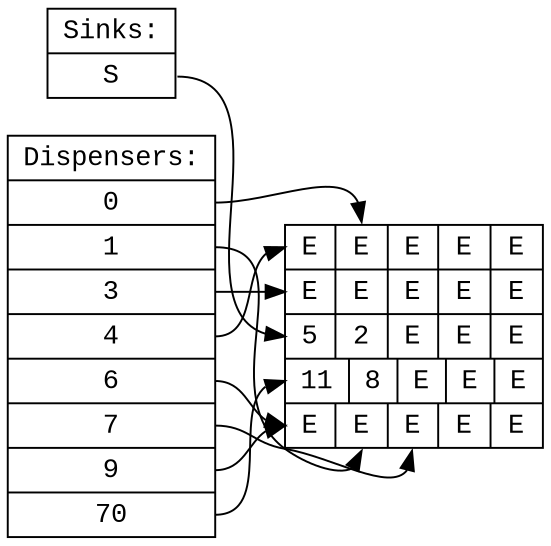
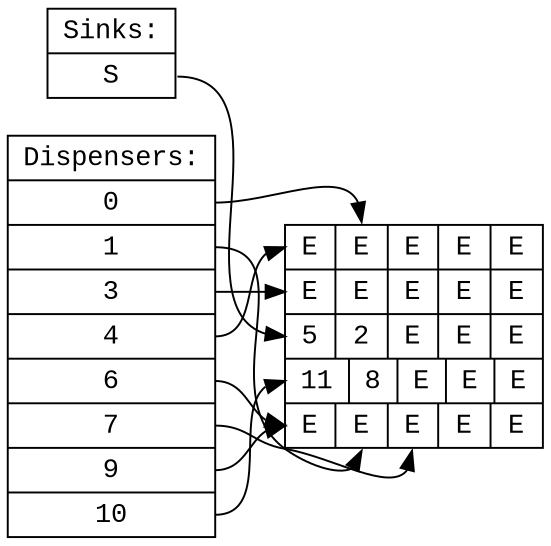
node "Dispensers:": text "70" -> "10"
